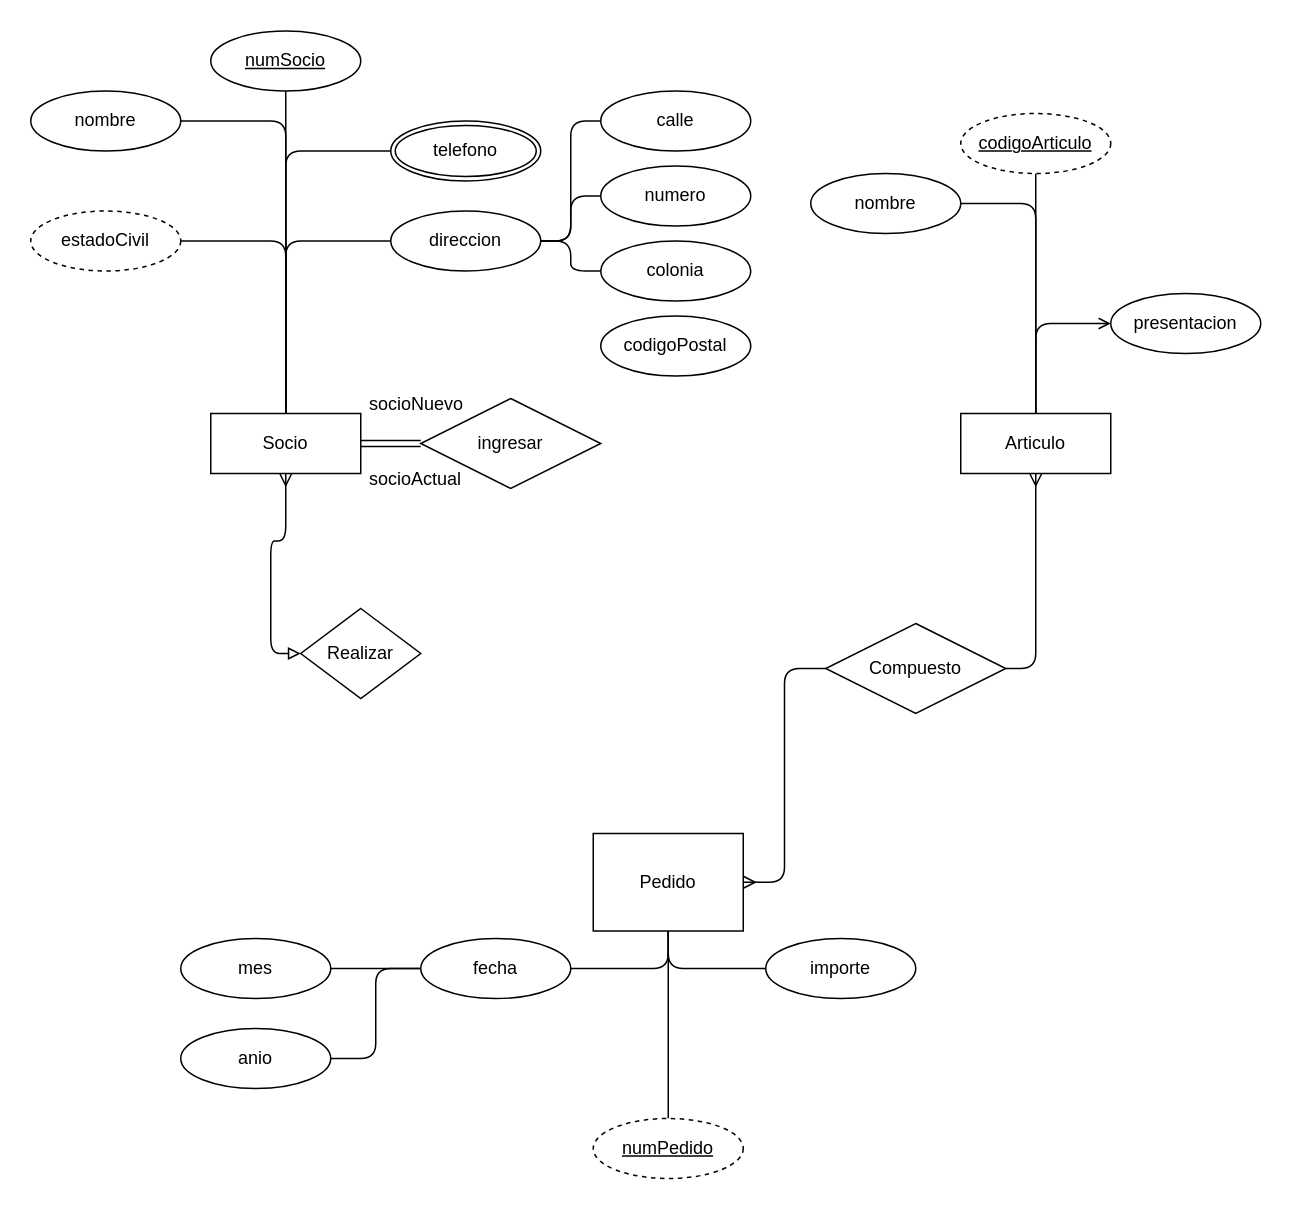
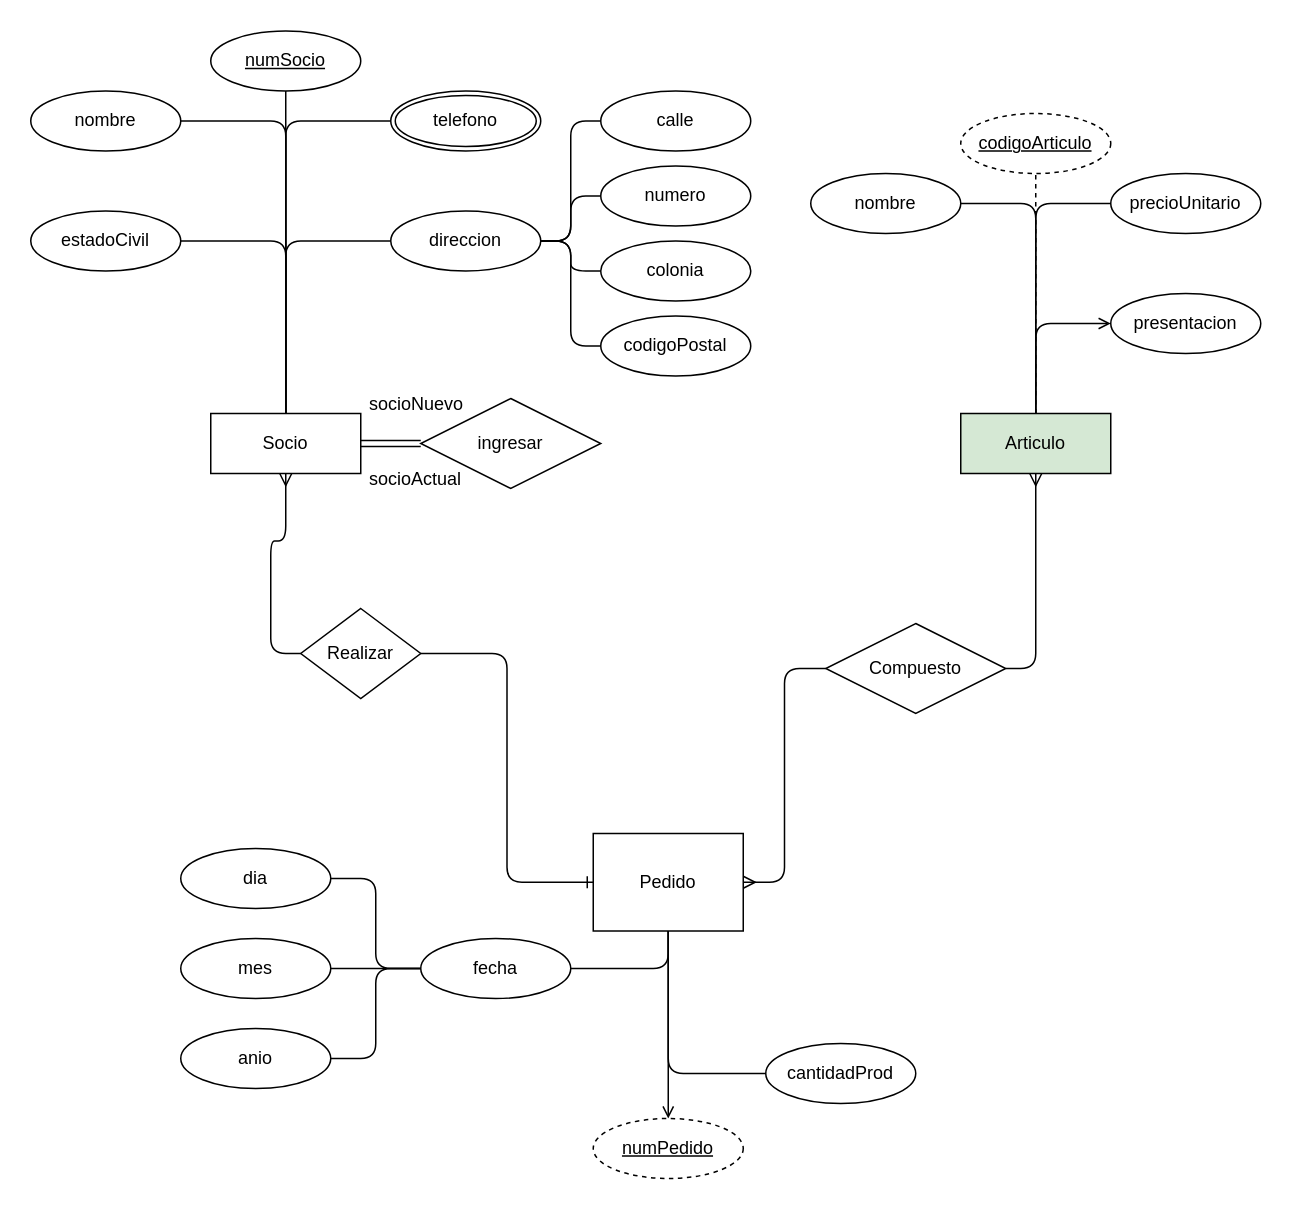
node "telefono": moved (466, 151) -> (466, 121)
edge "codigoArticulo" -- "Articulo": style solid -> dashed
edge "precioUnitario" -- "Articulo": added
node "precioUnitario": added
node "estadoCivil": style dashed -> solid
edge "direccion" -- "codigoPostal": added
node "Articulo": fillcolor #ffffff -> #d5e8d4
edge "Socio" -- "Realizar": arrowhead block -> none
edge "Realizar" -> "Pedido": added
node "dia": added
edge "dia" -- "fecha": added
edge "Pedido" -- "importe": removed
node "importe": removed
edge "Pedido" -- "cantidadProd": added
node "cantidadProd": added
edge "Pedido" -- "numPedido": arrowhead none -> open
